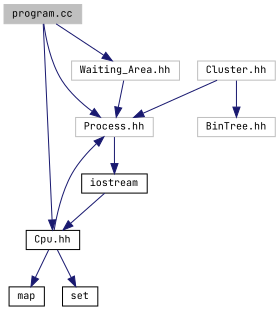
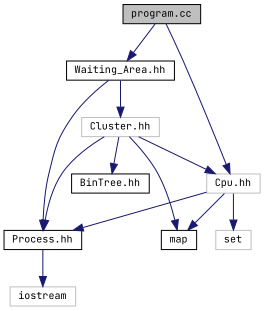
node "program.cc": color grey75 -> black
node "Waiting_Area.hh": color grey75 -> black
edge "program.cc" -> "Process.hh": removed
edge "Waiting_Area.hh" -> "Cluster.hh": added
node "Process.hh": color grey75 -> black
node "BinTree.hh": color grey75 -> black
edge "Cluster.hh" -> "map": added
node "iostream": color black -> grey75
edge "iostream" -> "Cpu.hh": now "Cluster.hh" -> "Cpu.hh"
node "Cpu.hh": color black -> grey75
node "set": color black -> grey75
